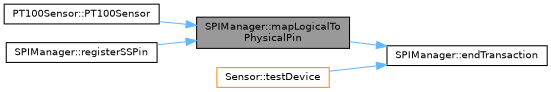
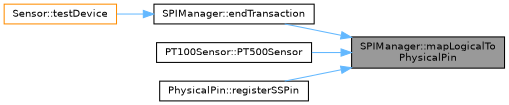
node "PT100Sensor::PT100Sensor": label "PT100Sensor::PT100Sensor" -> "PT100Sensor::PT500Sensor"
edge "SPIManager::mapLogicalTo PhysicalPin" -> "SPIManager::endTransaction": reversed
node "SPIManager::registerSSPin": label "SPIManager::registerSSPin" -> "PhysicalPin::registerSSPin"
